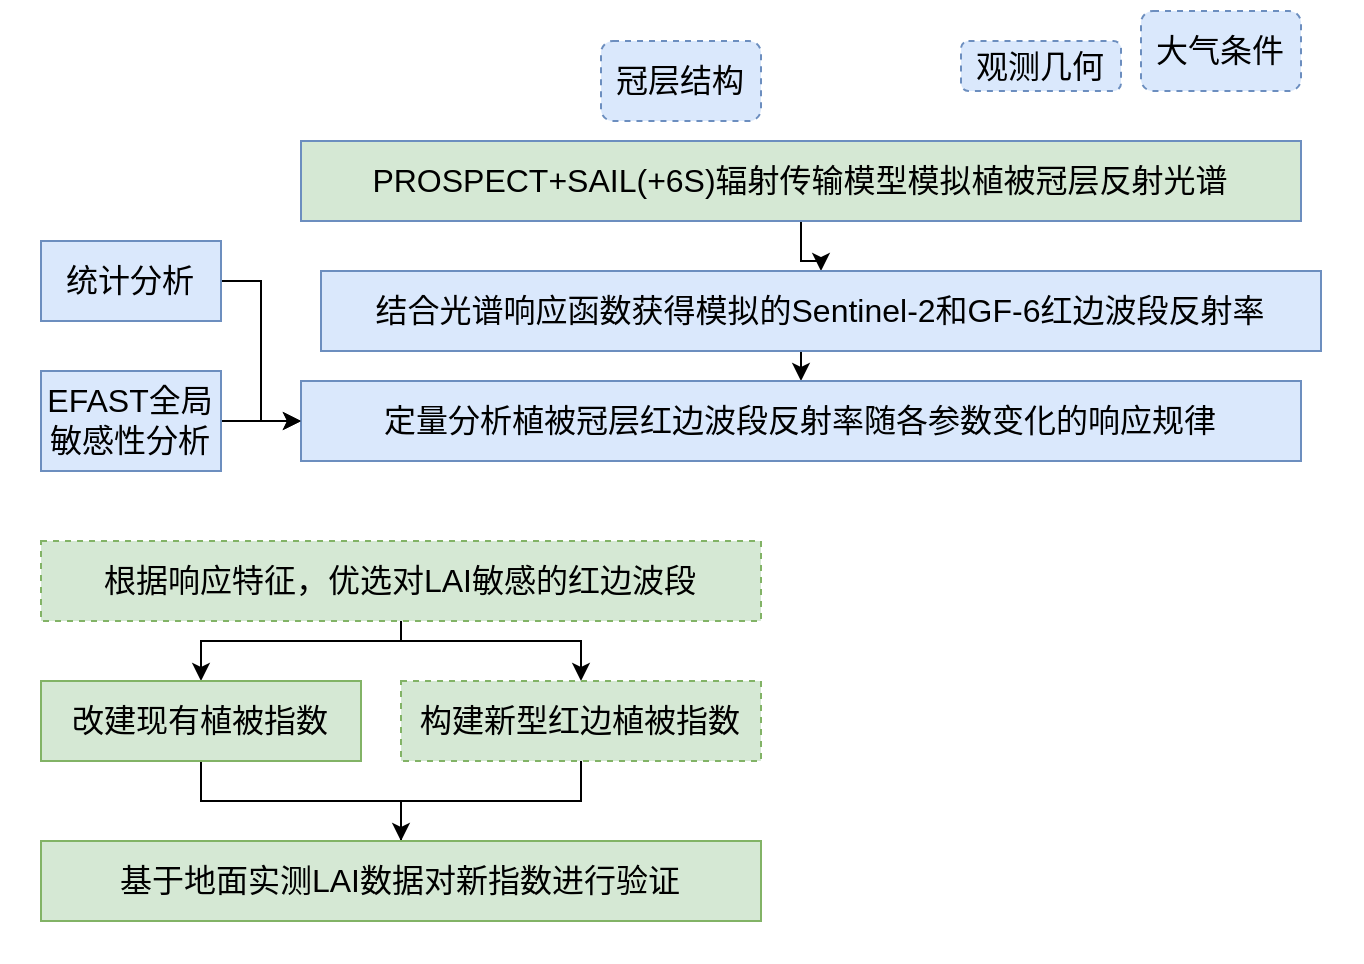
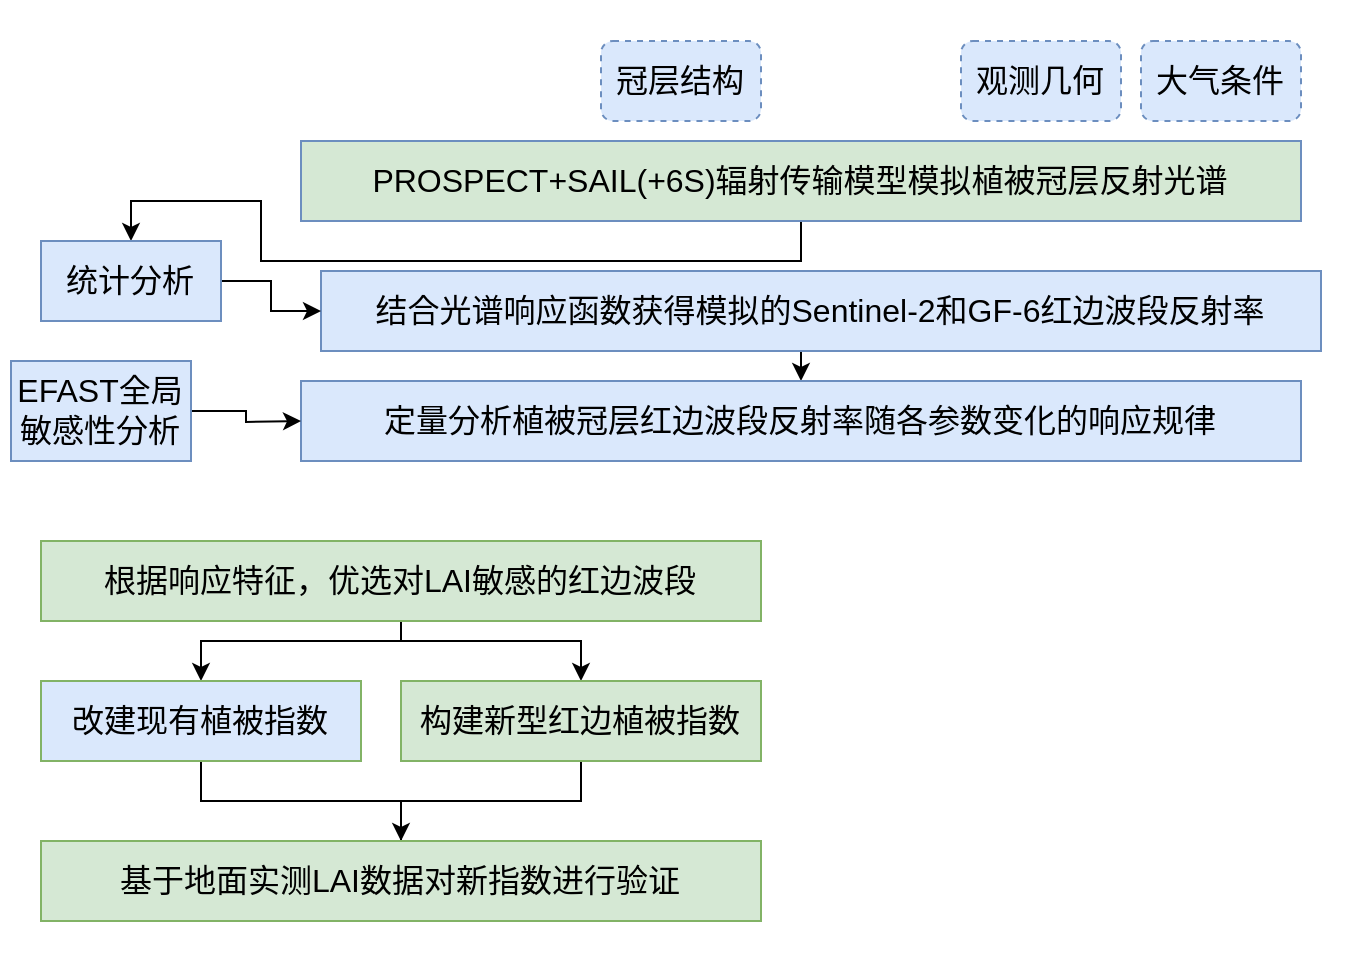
node "大气条件": moved (1221, 51) -> (1221, 81)
node "观测几何": size 160x50 -> 160x80
edge "PROSPECT+SAIL(+6S)辐射传输模型模拟植被冠层反射光谱" -> "结合光谱响应函数获得模拟的Sentinel-2和GF-6红边波段反射率": now "PROSPECT+SAIL(+6S)辐射传输模型模拟植被冠层反射光谱" -> "统计分析"
edge "统计分析" -> "定量分析植被冠层红边波段反射率随各参数变化的响应规律": now "统计分析" -> "结合光谱响应函数获得模拟的Sentinel-2和GF-6红边波段反射率"
node "EFAST全局敏感性分析": moved (131, 421) -> (101, 411)
node "根据响应特征，优选对LAI敏感的红边波段": style dashed -> solid
node "改建现有植被指数": fillcolor #d5e8d4 -> #dae8fc
node "构建新型红边植被指数": style dashed -> solid
